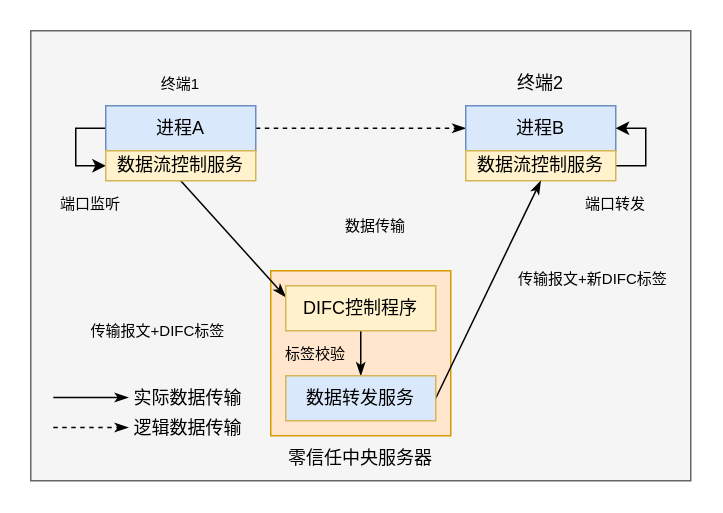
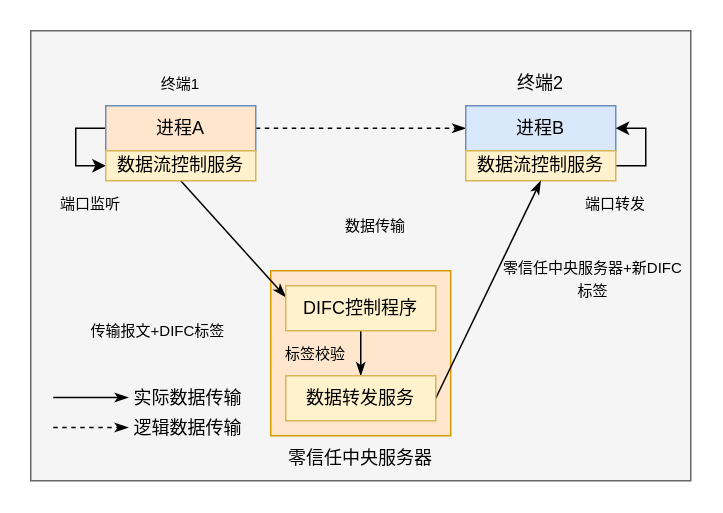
node "进程A": fillcolor #dae8fc -> #ffe6cc
node "传输报文+新DIFC标签": label "传输报文+新DIFC标签" -> "零信任中央服务器+新DIFC标签"
node "数据转发服务": fillcolor #dae8fc -> #fff2cc
